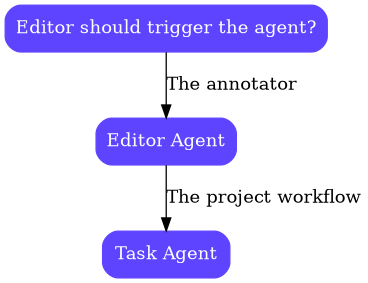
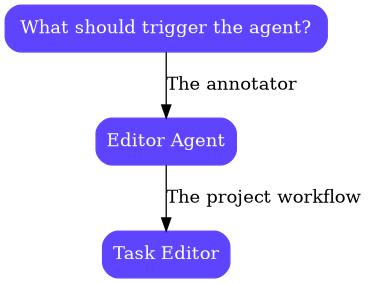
node "Editor should trigger the agent?": label "Editor should trigger the agent?" -> "What should trigger the agent?"
node "Task Agent": label "Task Agent" -> "Task Editor"
